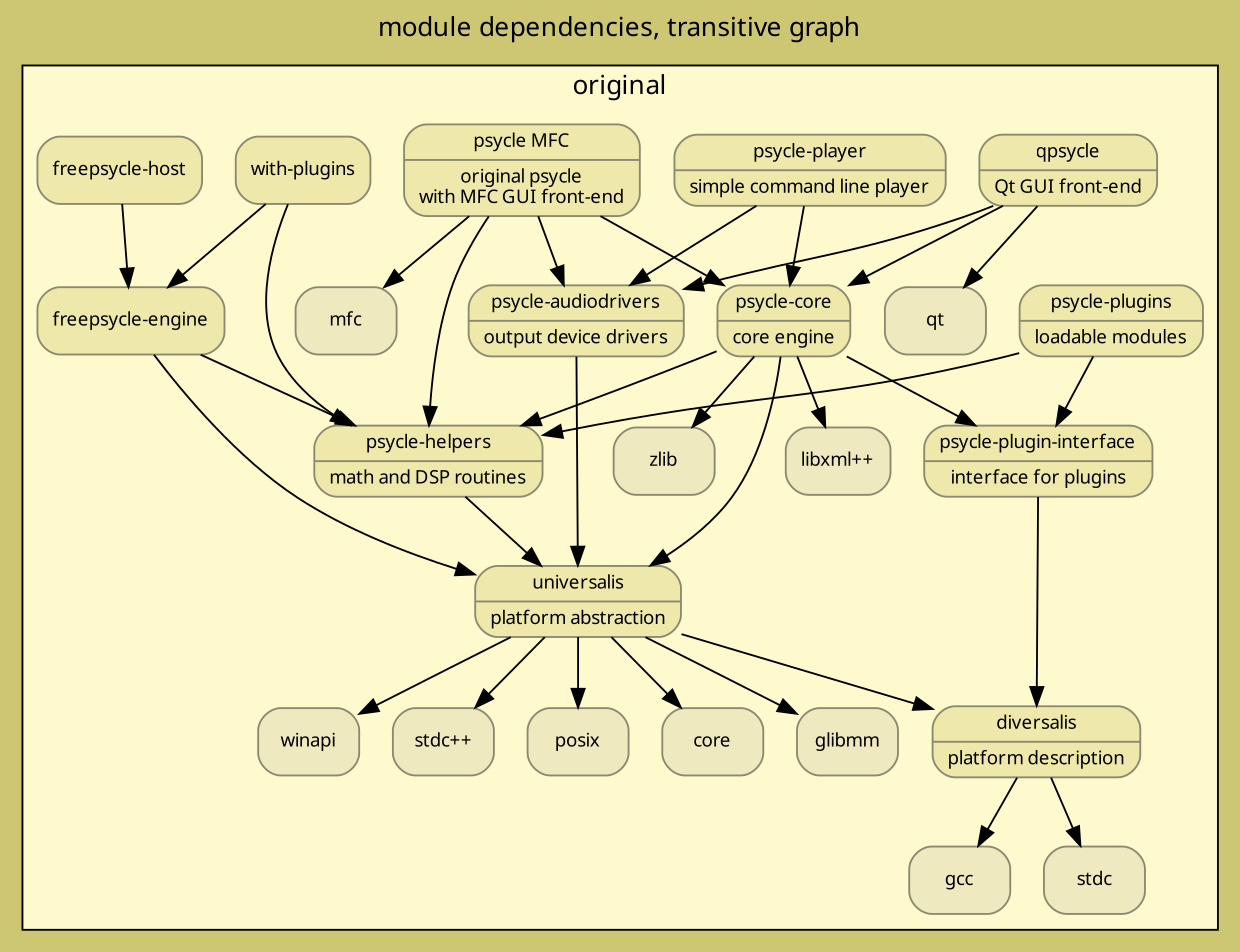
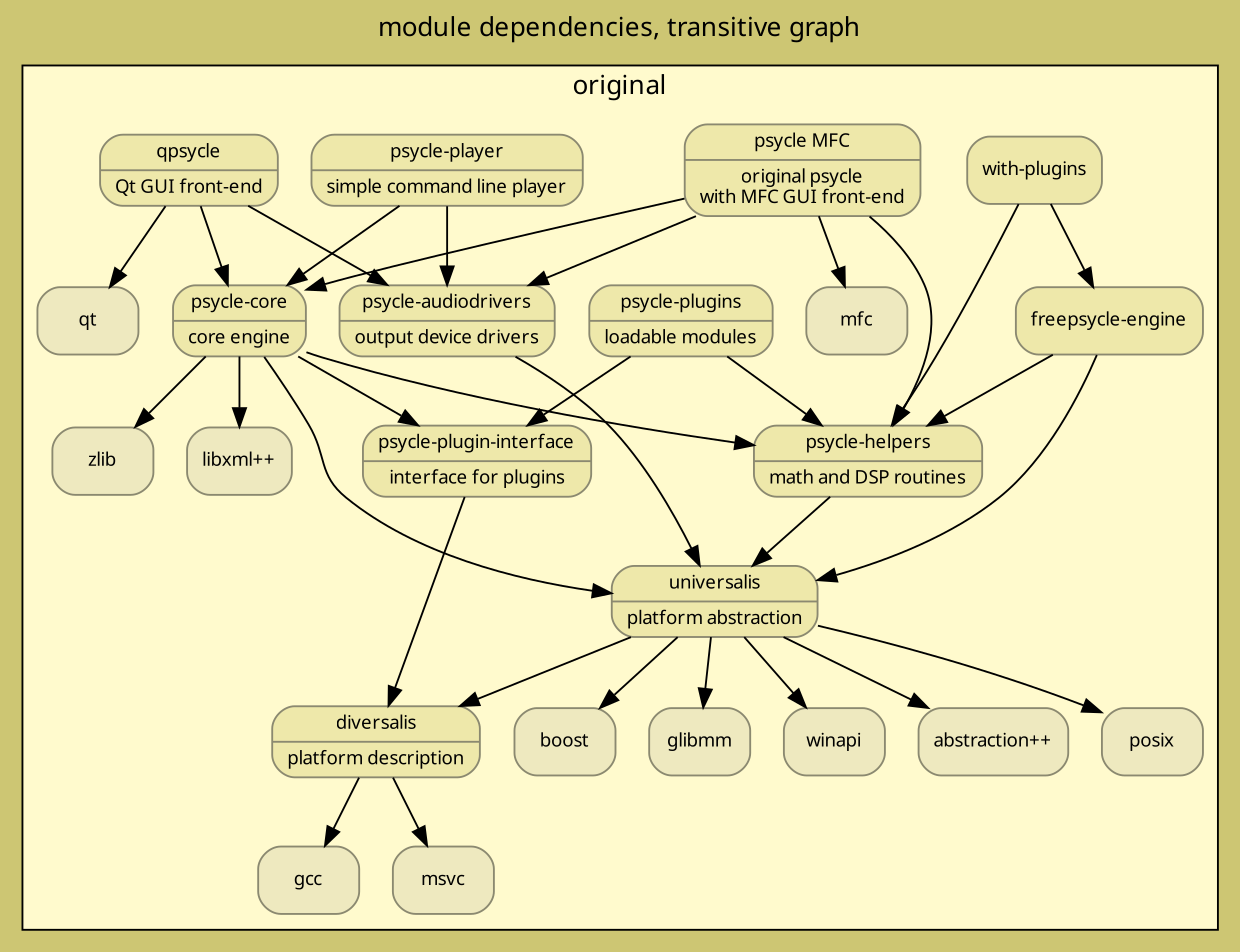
node "freepsycle-host": removed
node "stdc++": label "stdc++" -> "abstraction++"
node "core": label "core" -> "boost"
node "stdc": label "stdc" -> "msvc"
